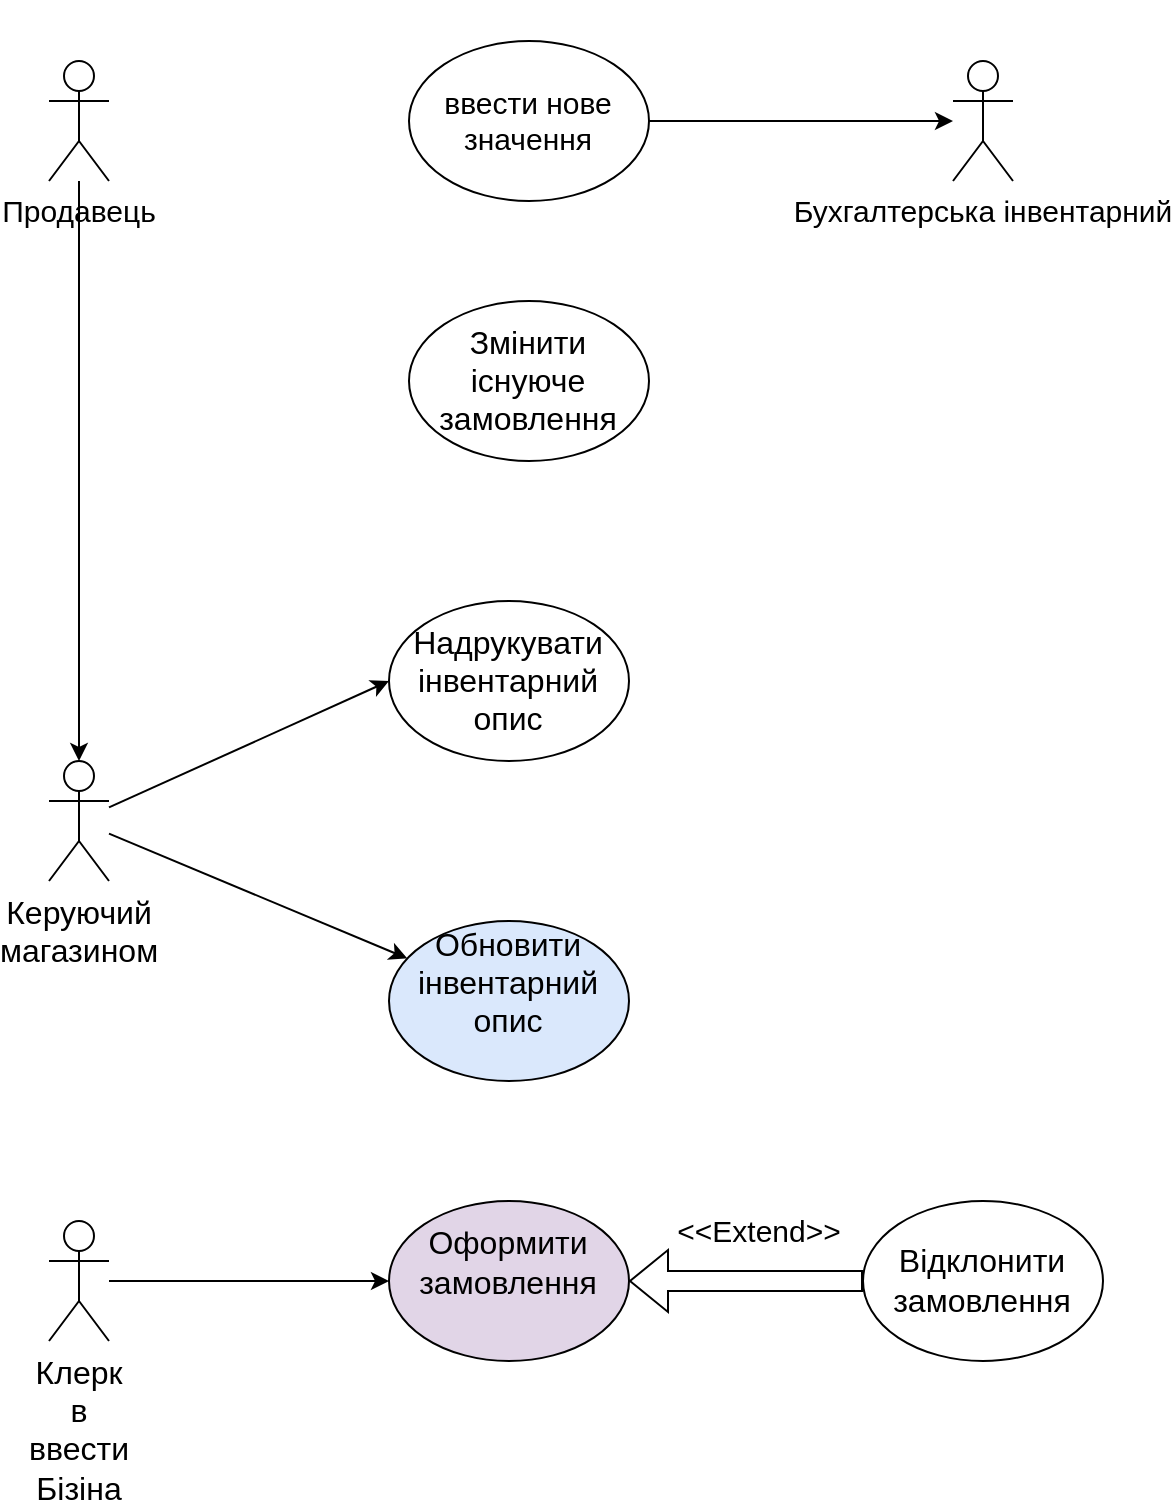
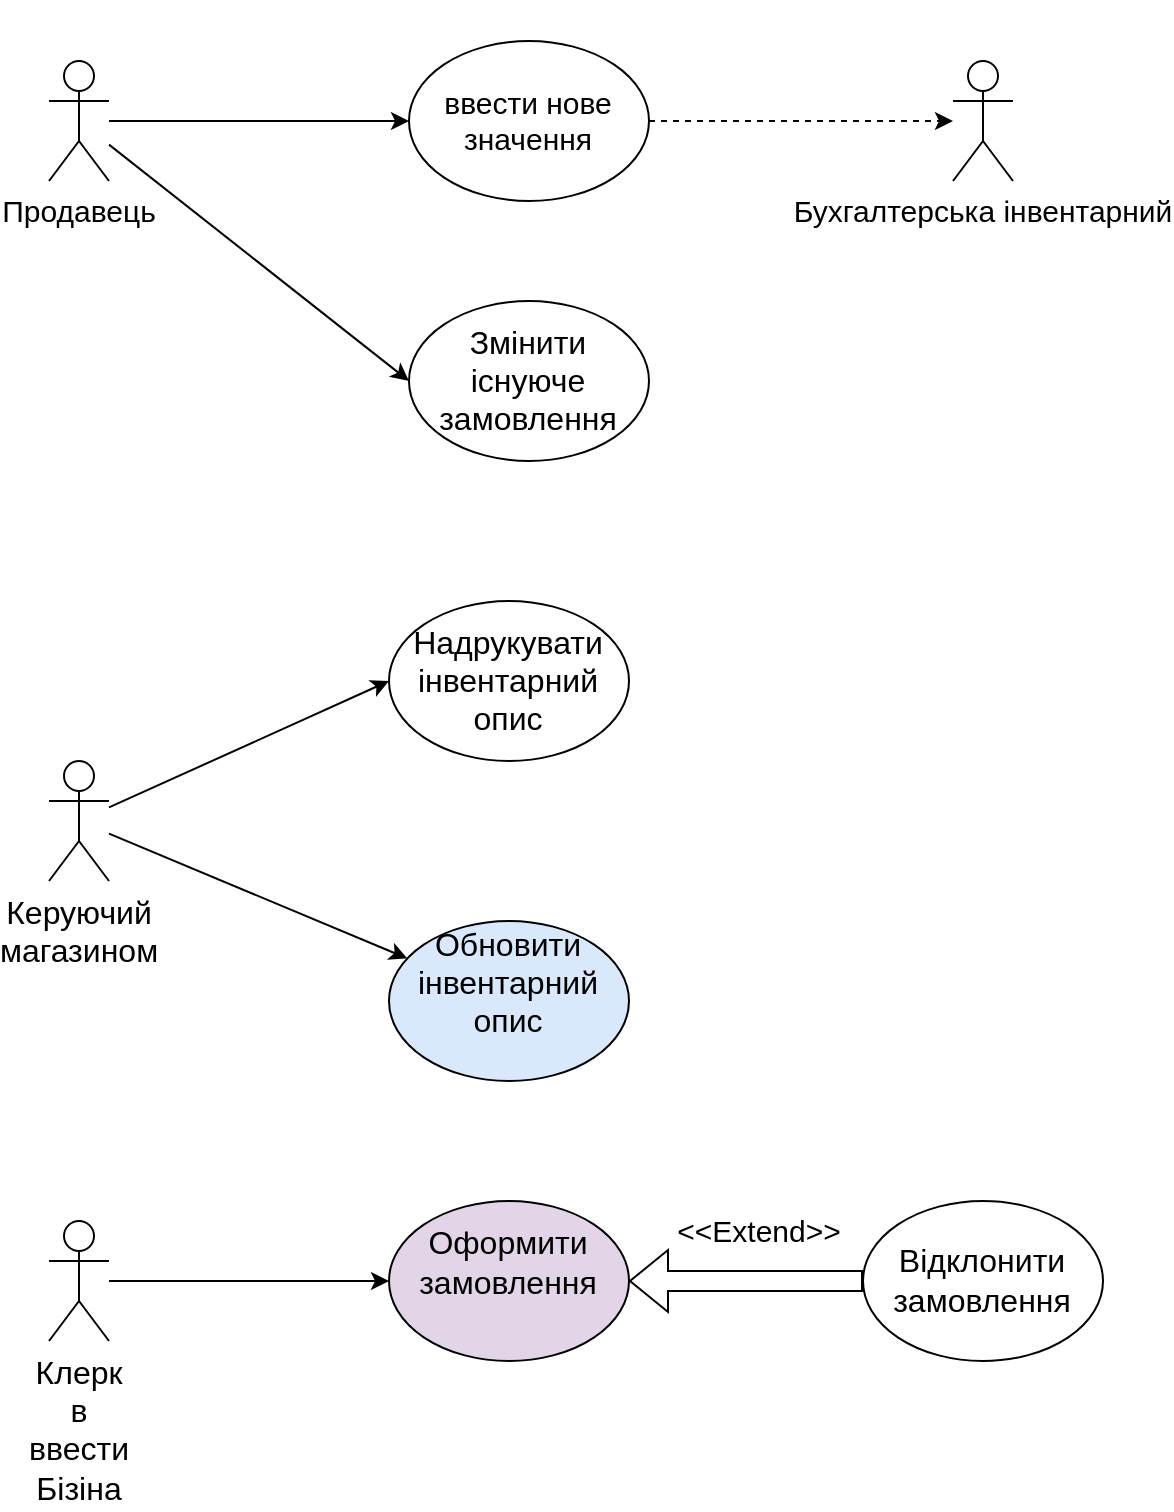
edge "ввести нове значення" -> "Бухгалтерська інвентарний": style solid -> dashed
edge "Продавець" -> "Змінити існуюче замовлення": added
edge "Продавець" -> "Керуючий магазином": now "Продавець" -> "ввести нове значення"
